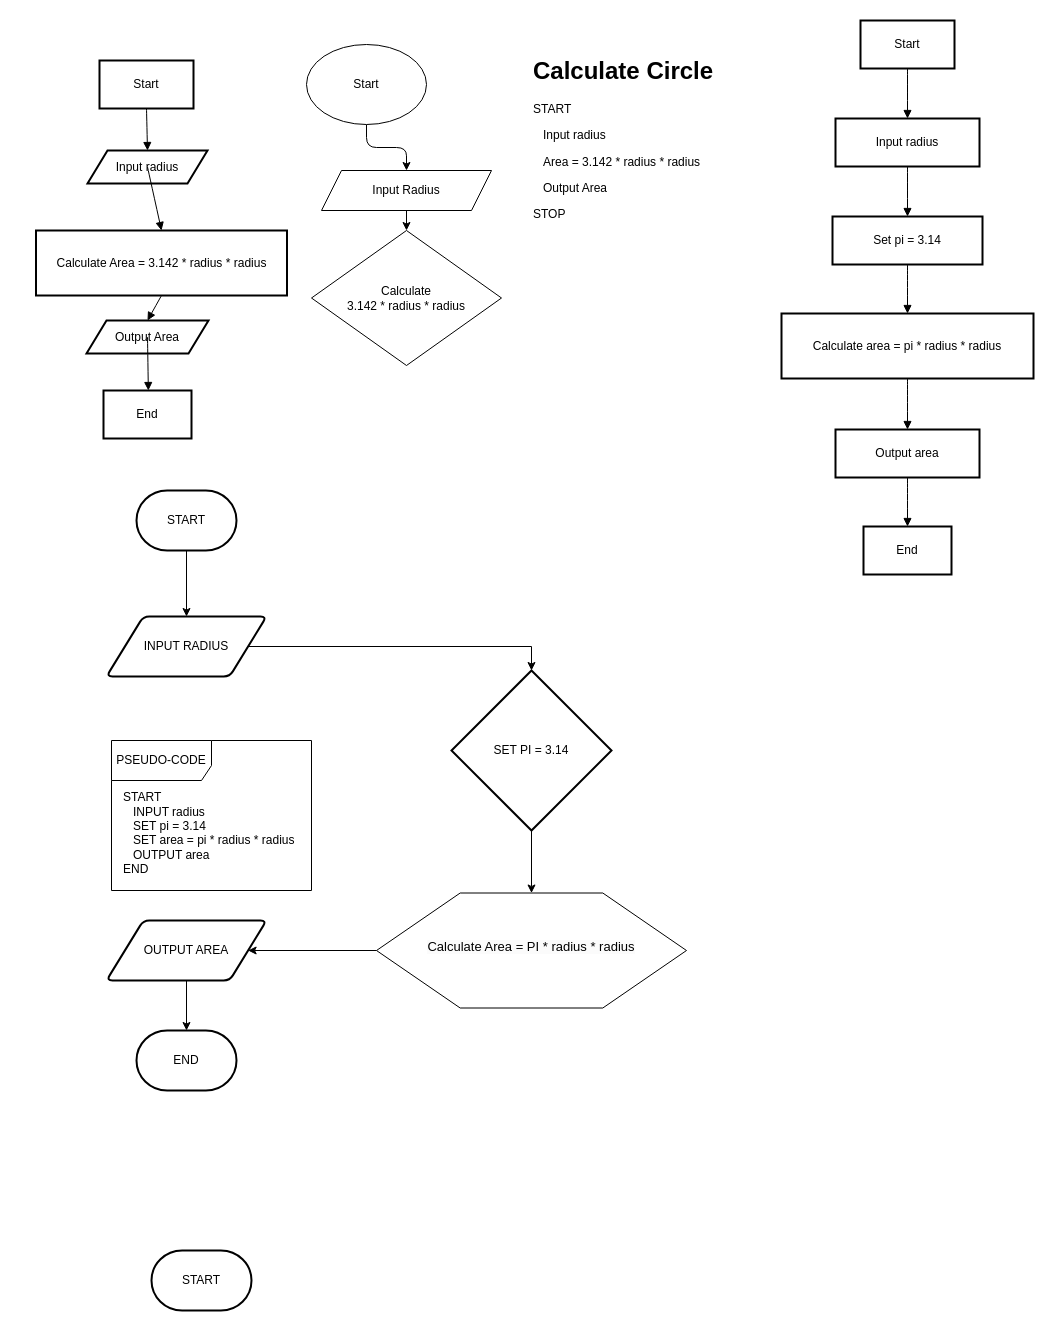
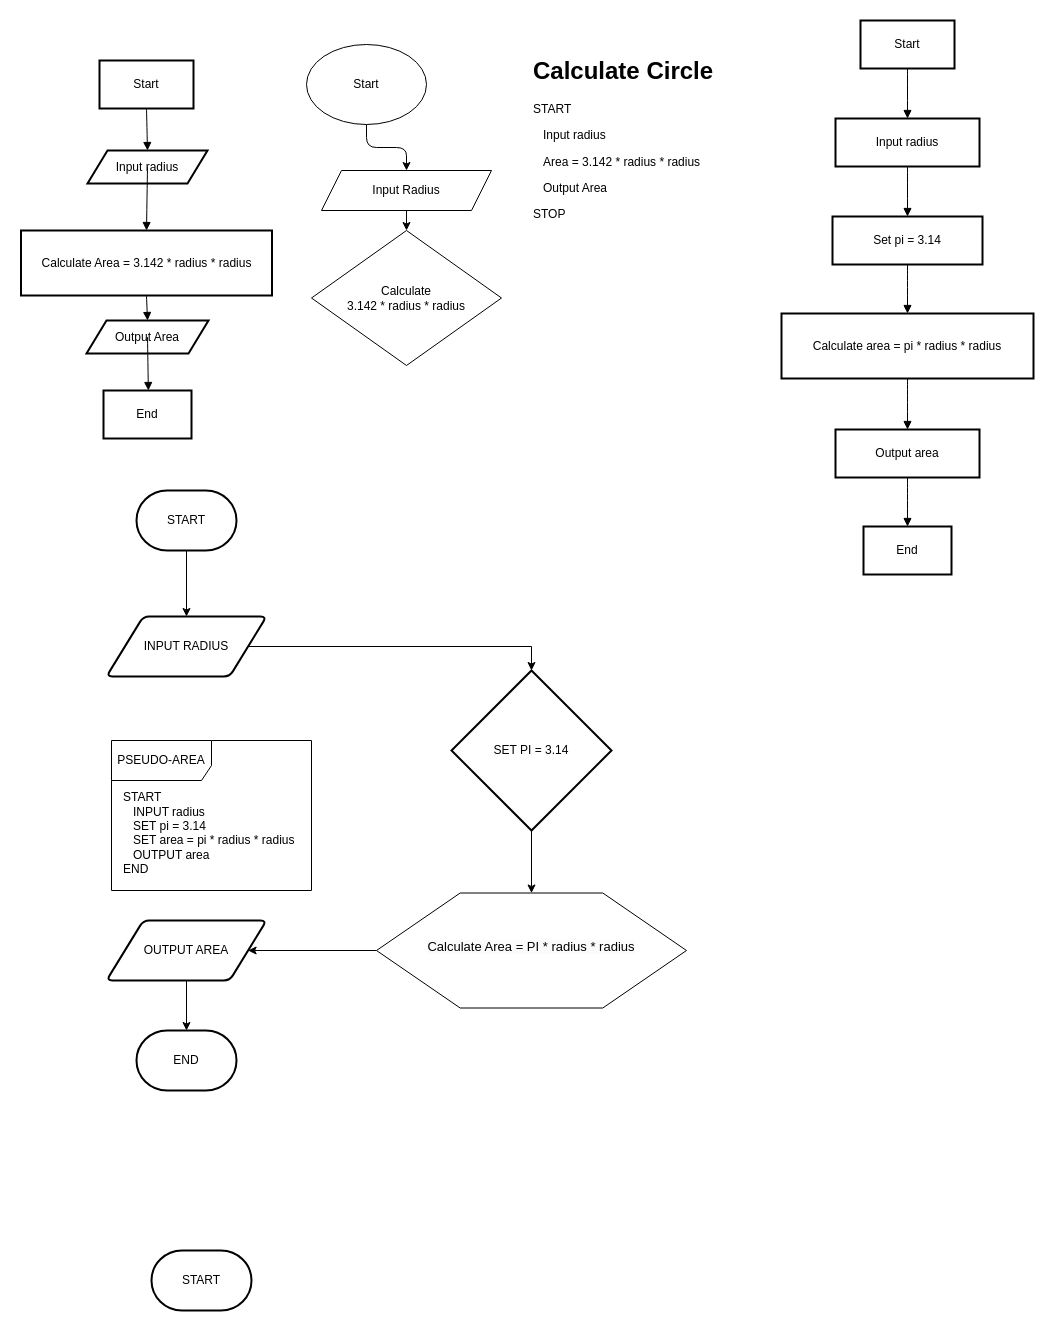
node "Calculate Area = 3.142 * radius * radius": moved (162, 263) -> (147, 263)
node "PSEUDO-CODE": label "PSEUDO-CODE" -> "PSEUDO-AREA"
